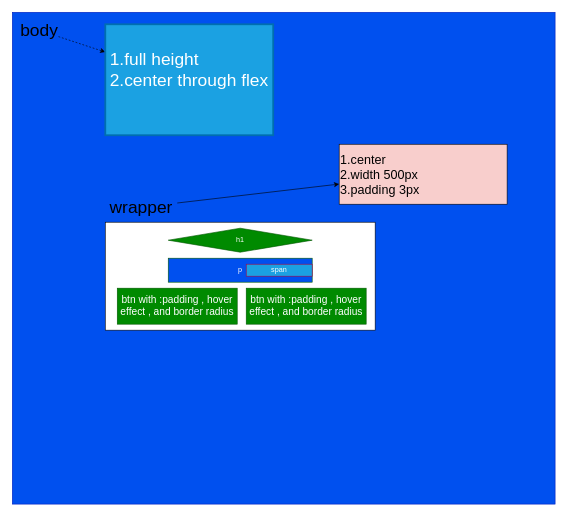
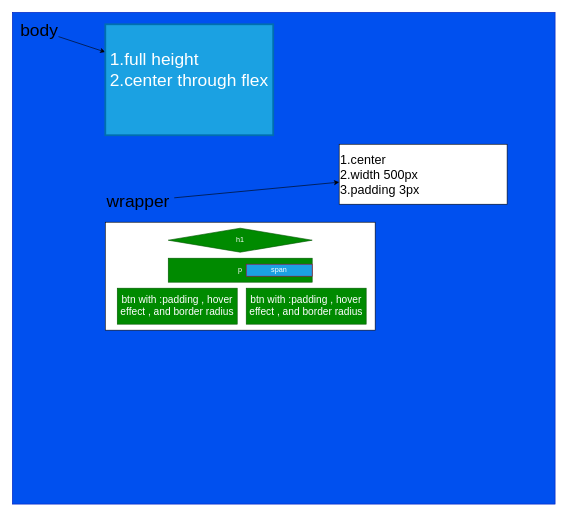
edge "body" -> "1.full height 2.center through flex": style dashed -> solid
node "1.center 2.width 500px 3.padding 3px": fillcolor #f8cecc -> #ffffff
node "wrapper": moved (141, 207) -> (138, 201)
node "p": fillcolor #0050ef -> #008a00
